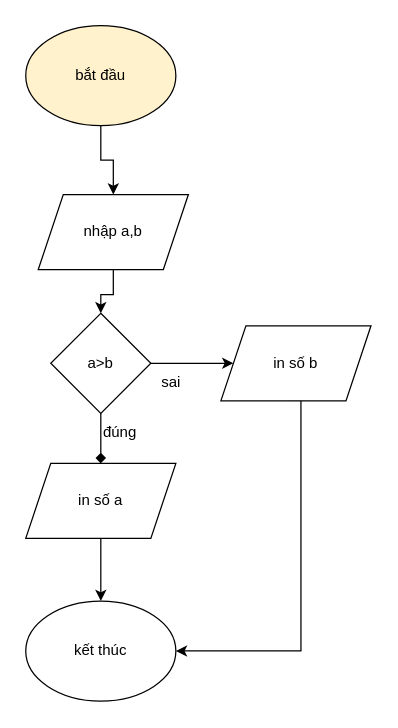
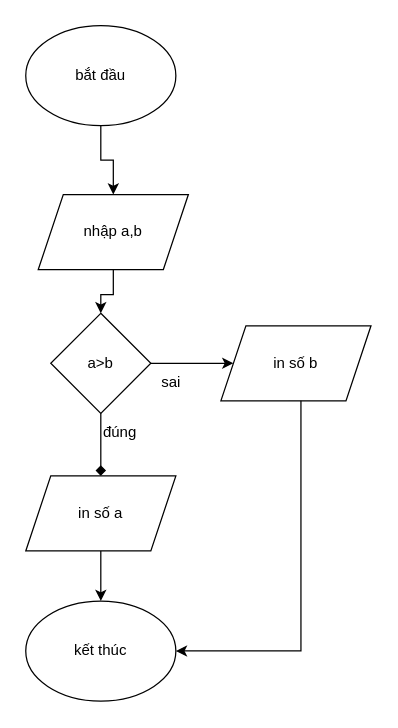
node "bắt đầu": fillcolor #fff2cc -> #ffffff
node "in số a": moved (101, 501) -> (101, 513)
